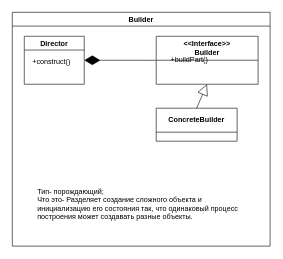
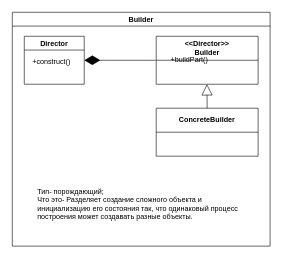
node "<<Interface>> Builder": label "<<Interface>> Builder" -> "<<Director>> Builder"
node "ConcreteBuilder": size 81x33 -> 102x48
